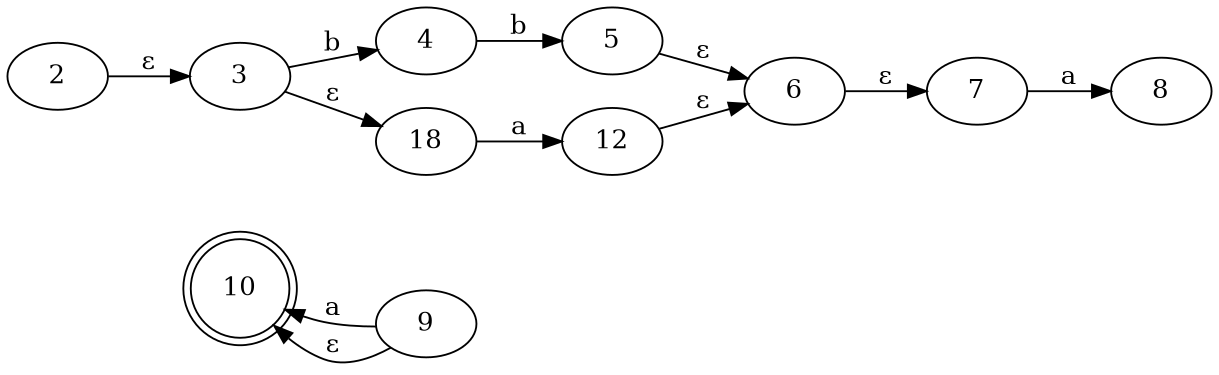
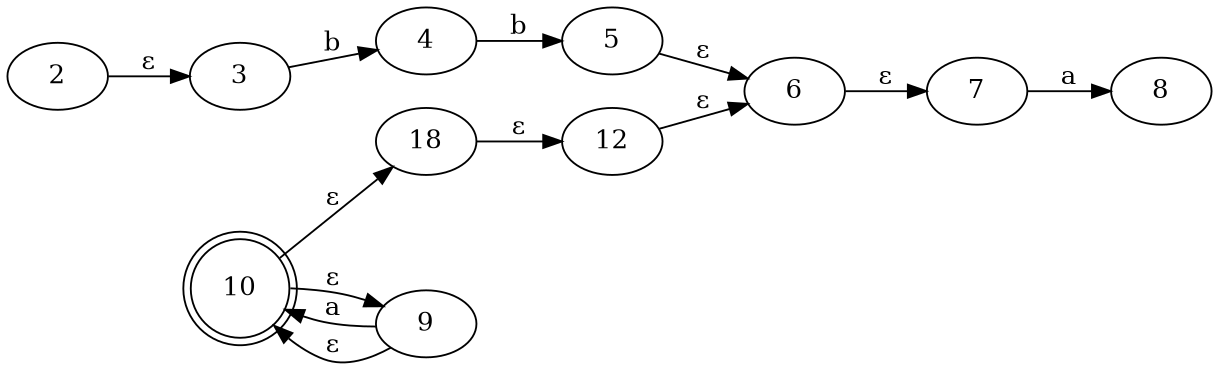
edge "3" -> "18": now "10" -> "18"
edge "18" -> "12": label "a" -> "ε"
edge "10" -> "9": added, label "ε"
